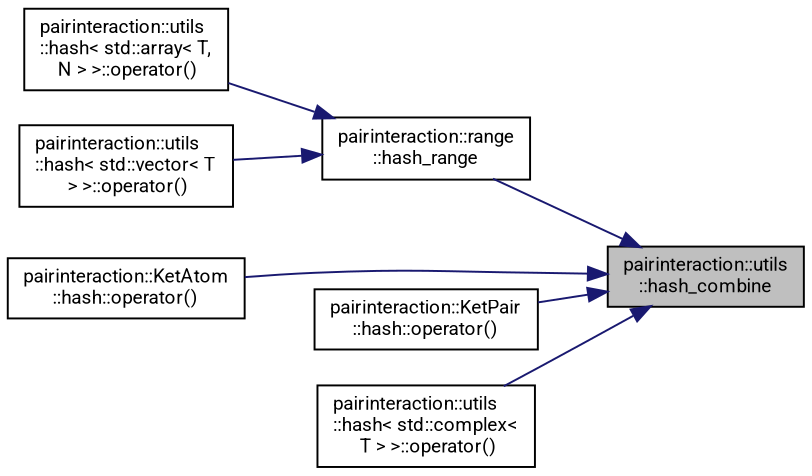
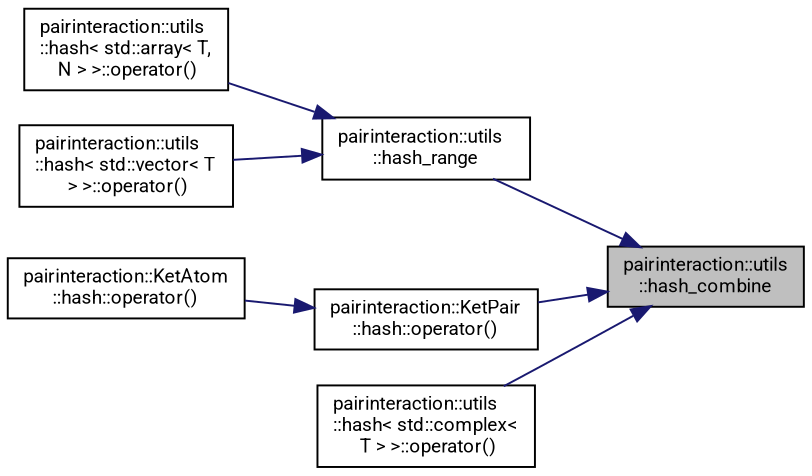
node "pairinteraction::range ::hash_range": label "pairinteraction::range ::hash_range" -> "pairinteraction::utils ::hash_range"
edge "pairinteraction::KetAtom ::hash::operator()" -> "pairinteraction::utils ::hash_combine": now "pairinteraction::KetAtom ::hash::operator()" -> "pairinteraction::KetPair ::hash::operator()"
